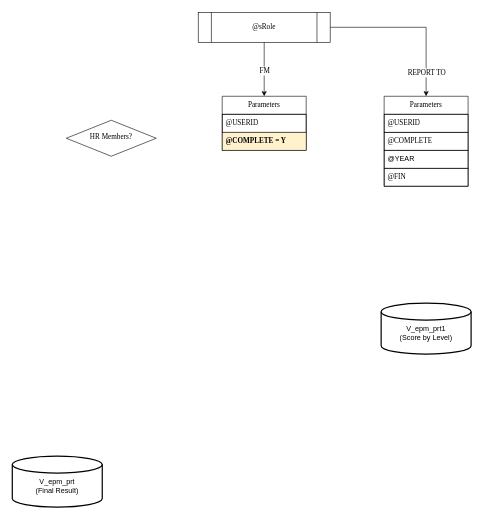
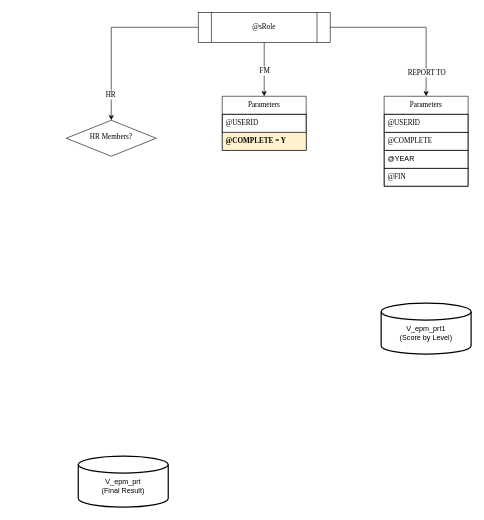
edge "@sRole" -> "HR Members?": added, label "HR"
node "V_epm_prt (Final Result)": moved (57, 482) -> (123, 482)
